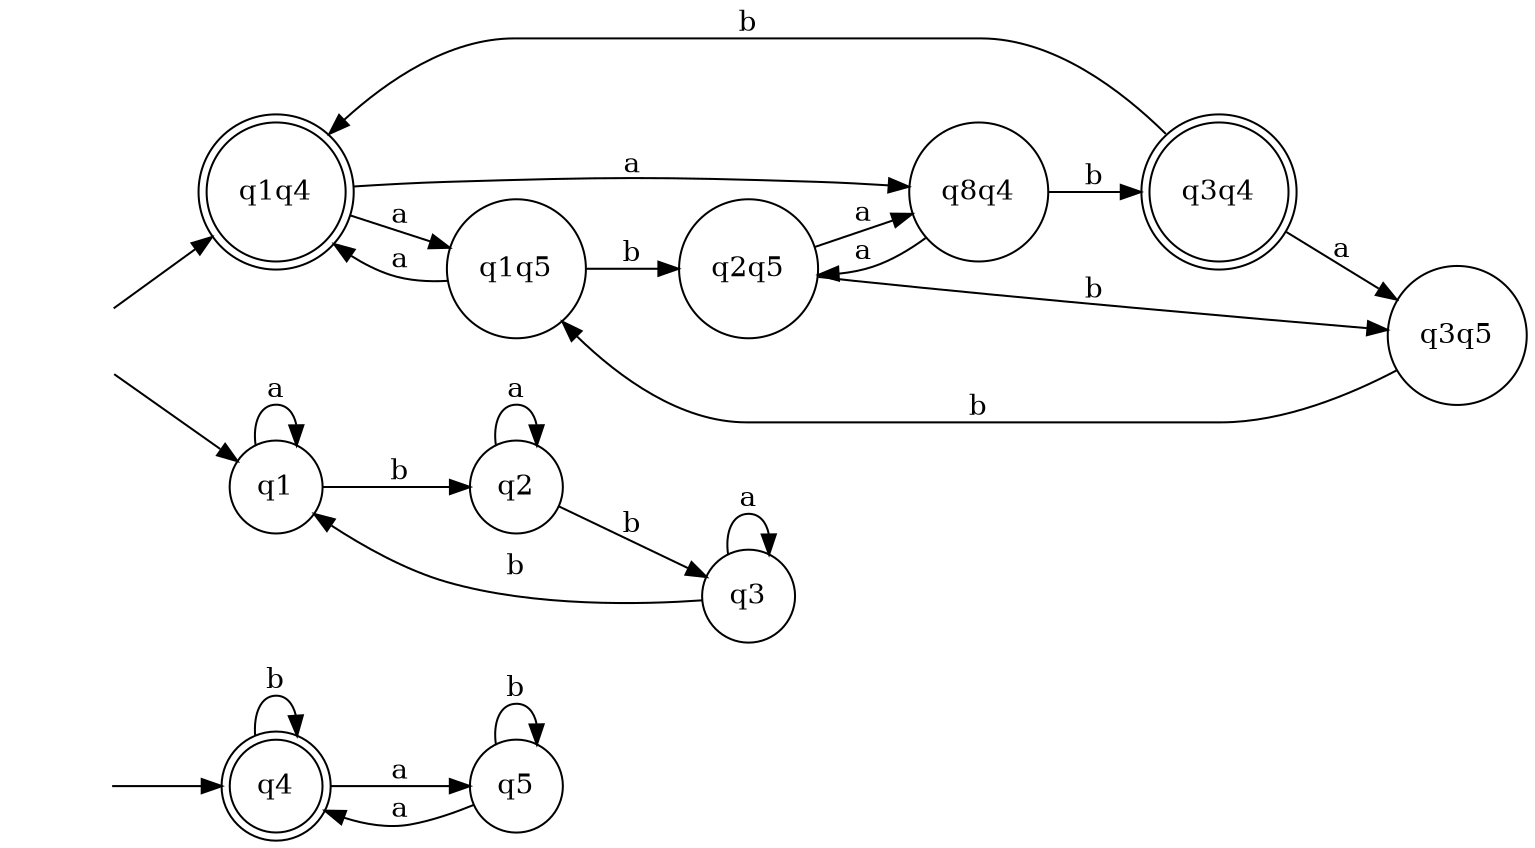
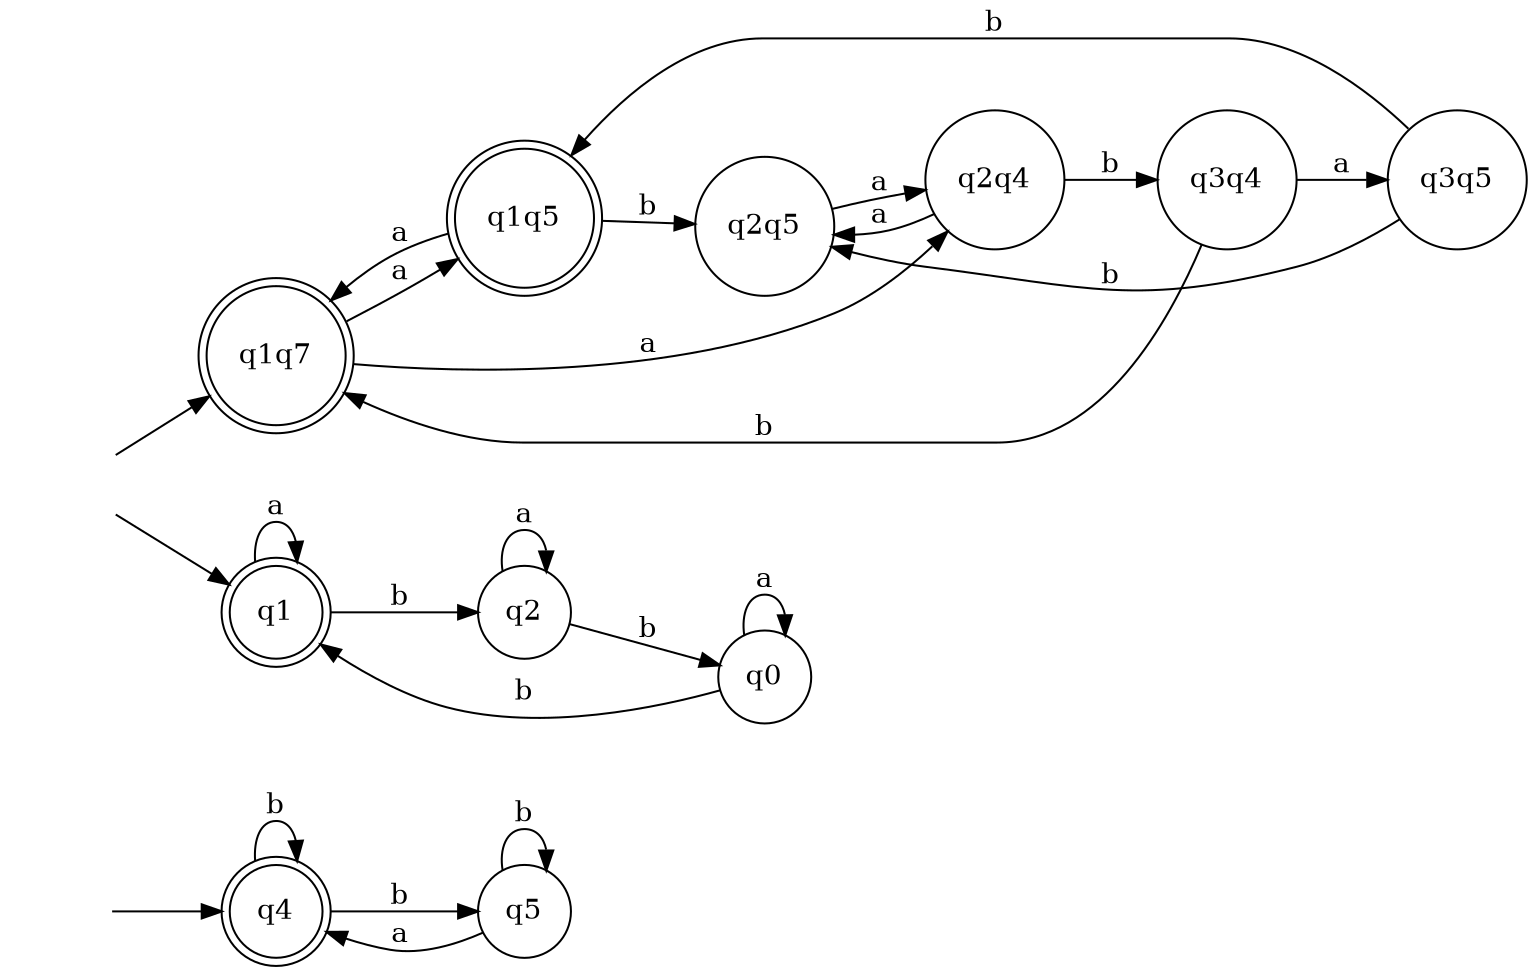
node "q1q4": label "q1q4" -> "q1q7"
node "q8q4": label "q8q4" -> "q2q4"
node "q3q4": shape doublecircle -> circle
node "q1q5": shape circle -> doublecircle
edge "q2q5" -> "q3q5": reversed
node "q1": shape circle -> doublecircle
node "q3": label "q3" -> "q0"
edge "q4" -> "q5": label "a" -> "b"
